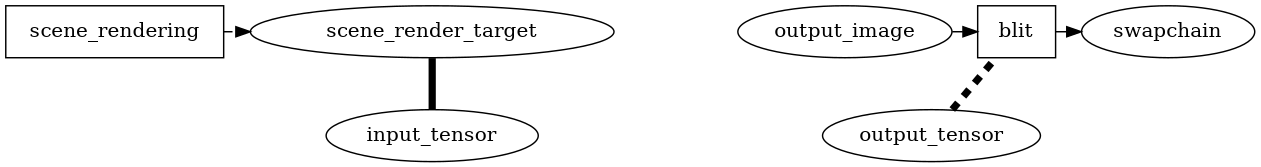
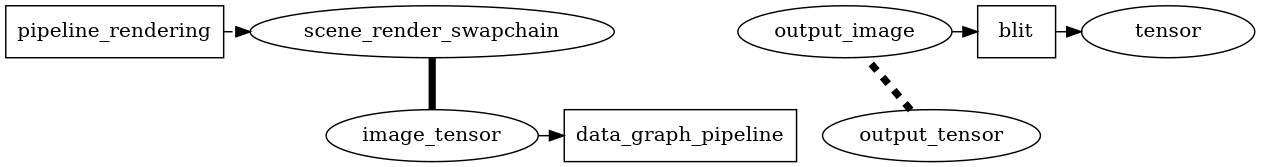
node "scene_rendering": label "scene_rendering" -> "pipeline_rendering"
node "scene_render_target": label "scene_render_target" -> "scene_render_swapchain"
node "swapchain": label "swapchain" -> "tensor"
edge "blit" -- "output_tensor": now "output_image" -- "output_tensor"
node "input_tensor": label "input_tensor" -> "image_tensor"
node "data_graph_pipeline": added
